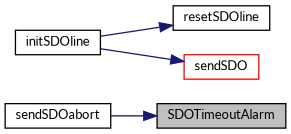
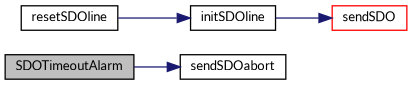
edge "initSDOline" -> "resetSDOline": reversed
edge "sendSDOabort" -> "SDOTimeoutAlarm": reversed
